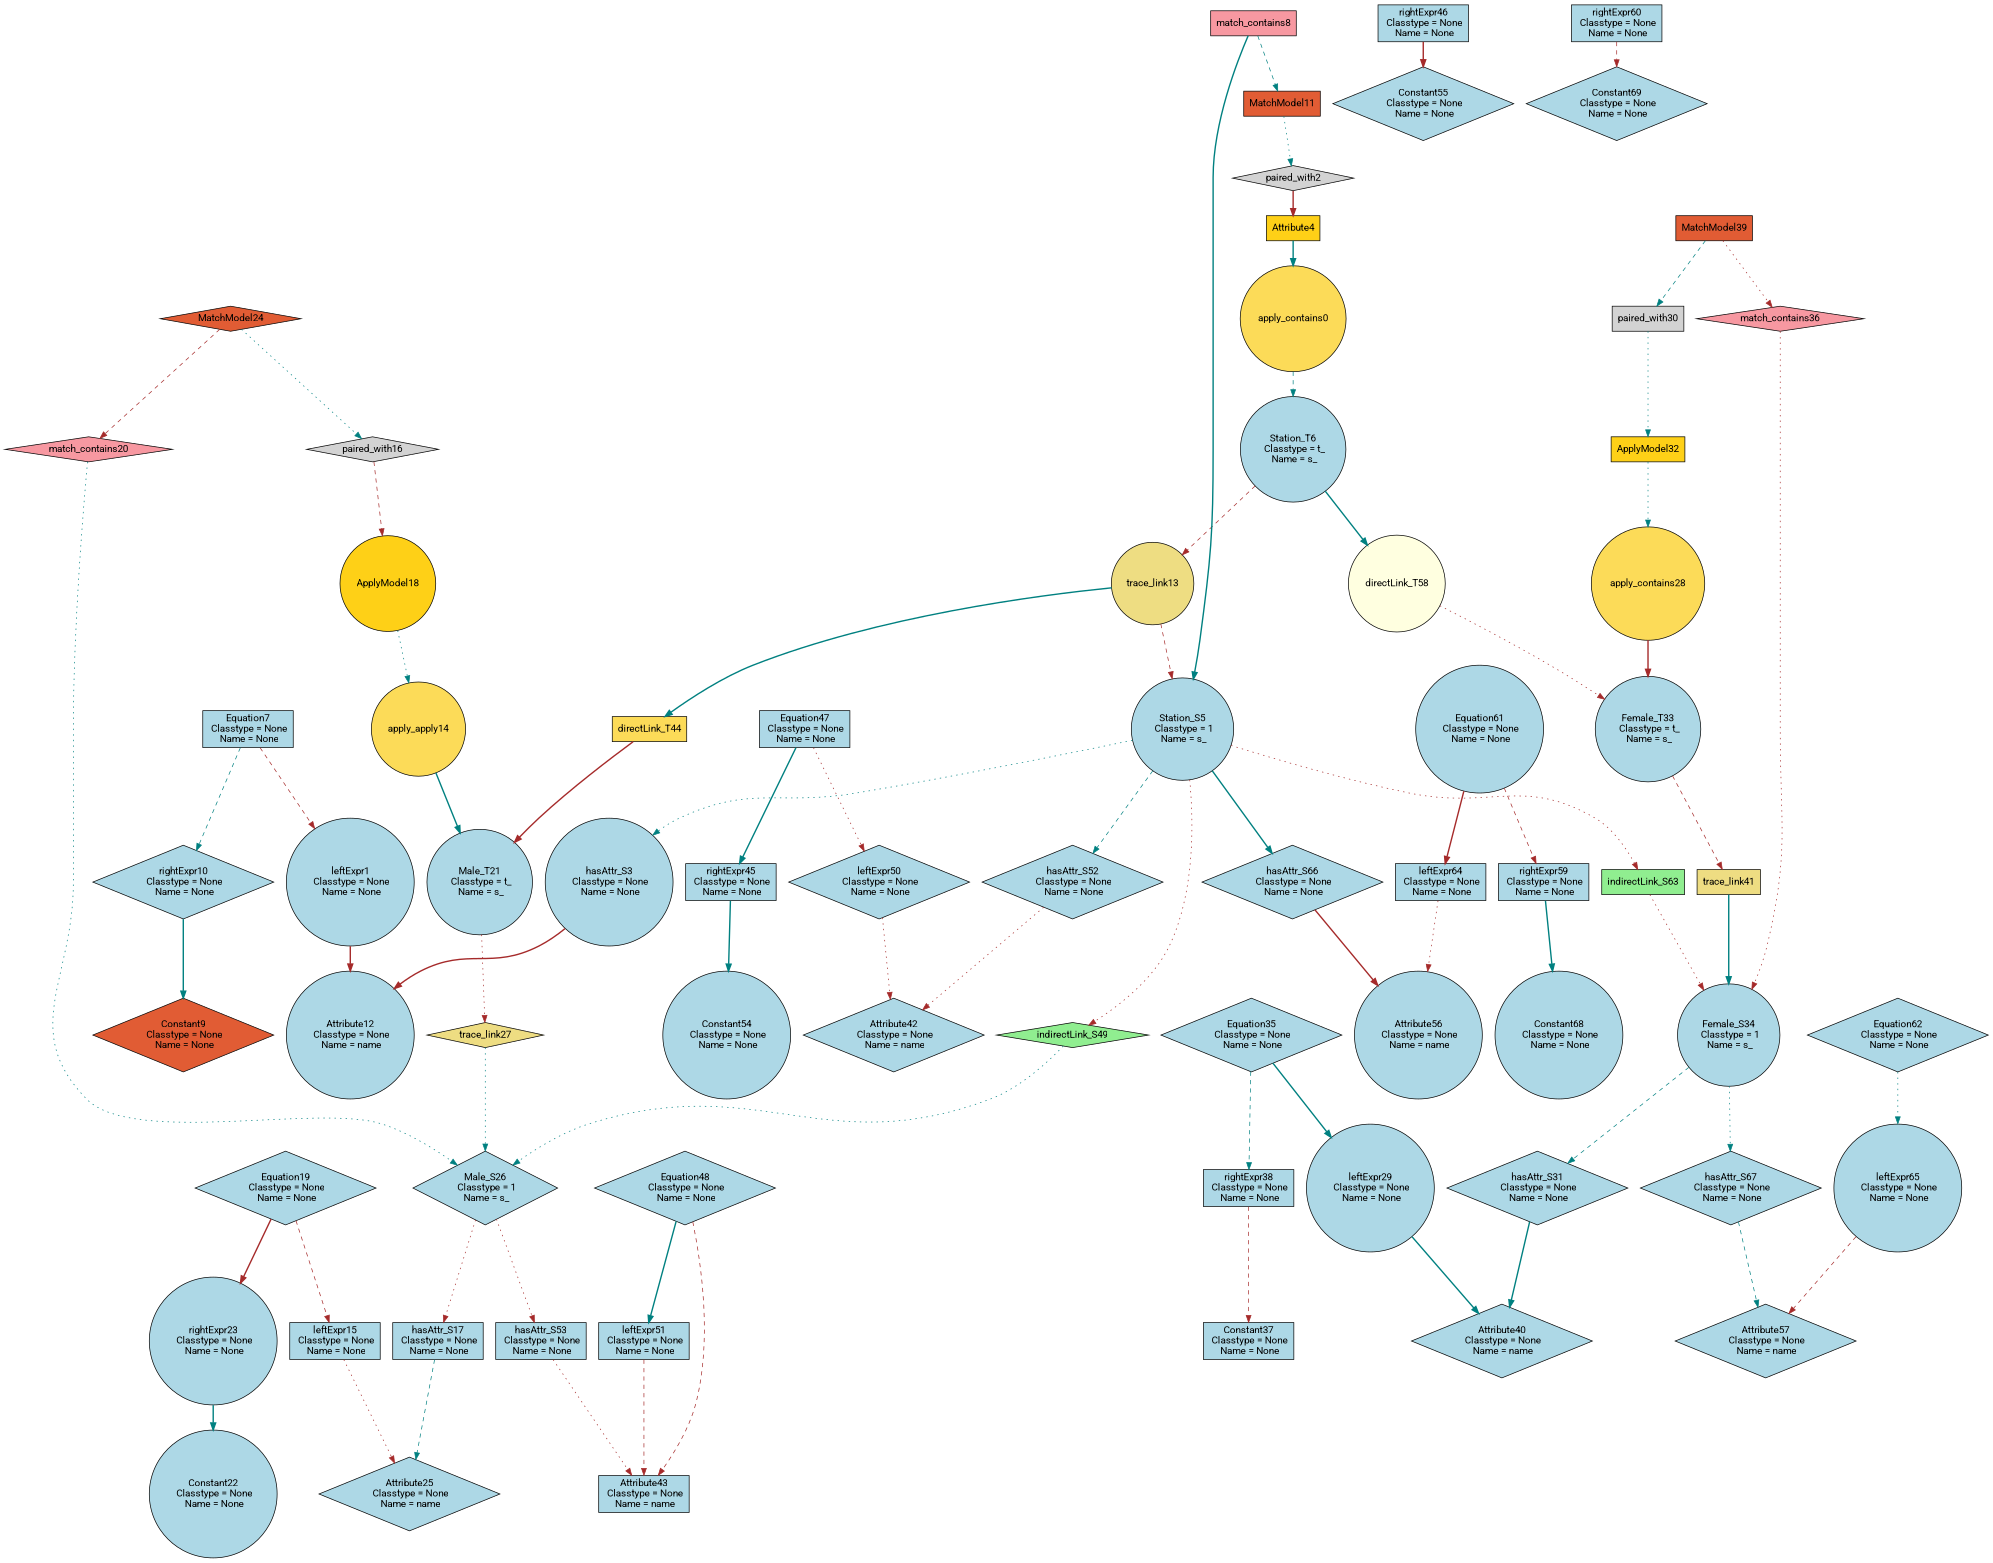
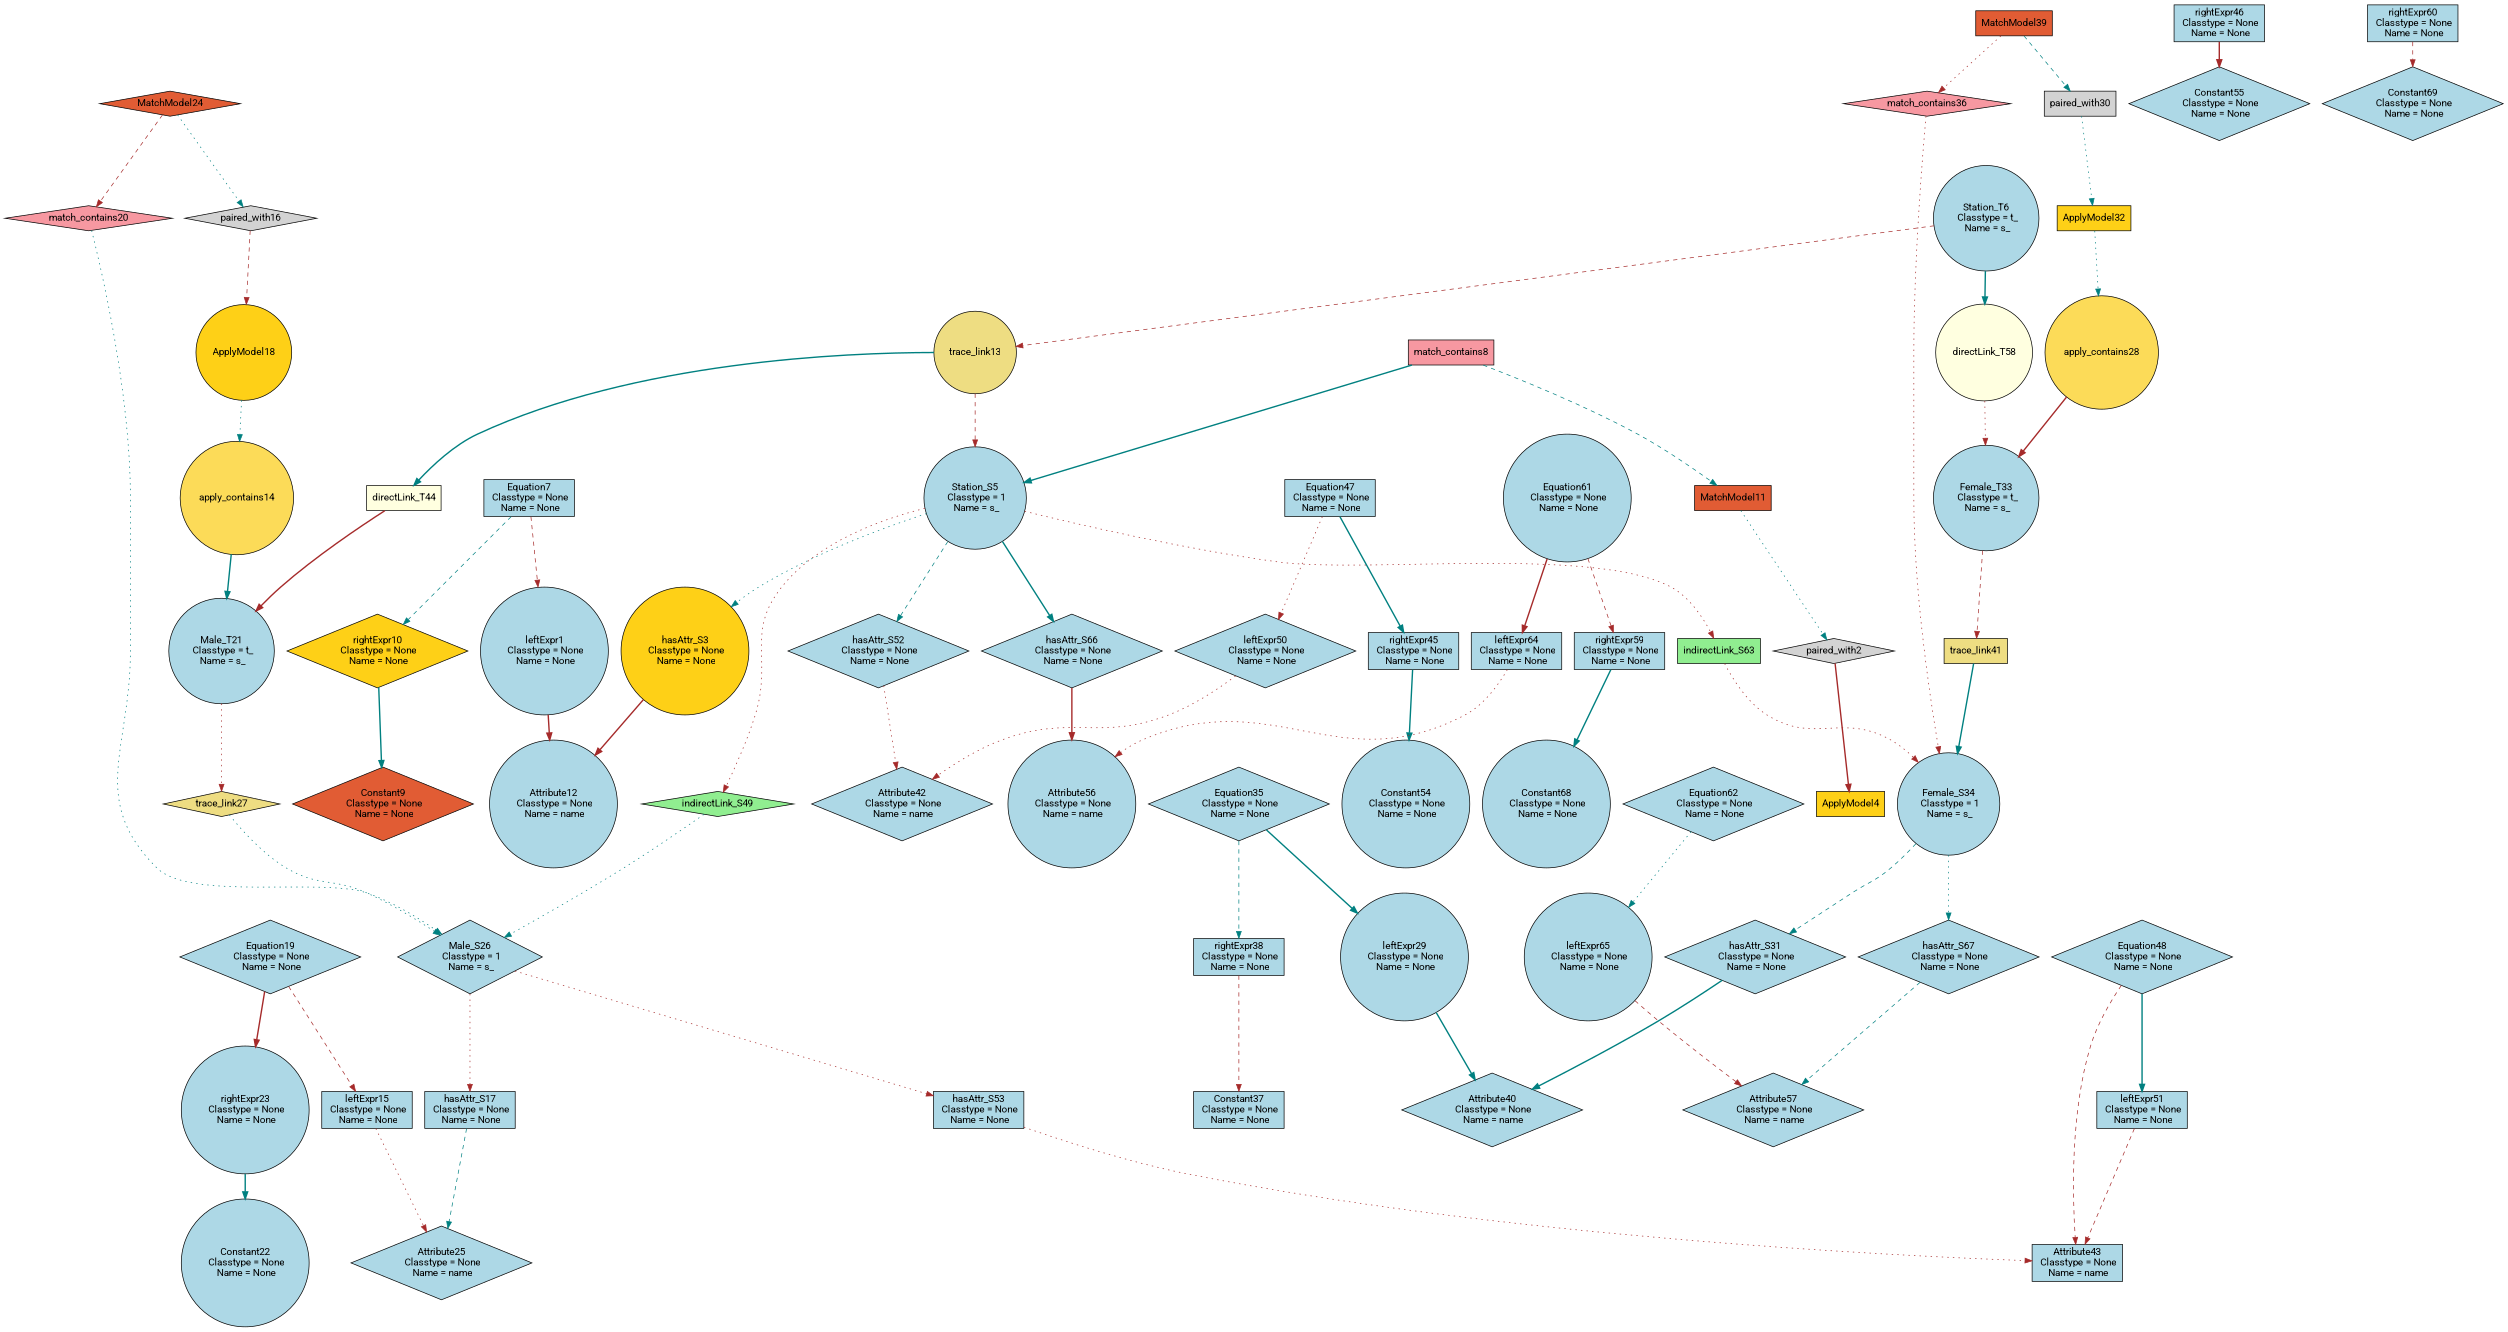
node "Attribute4": label "Attribute4" -> "ApplyModel4"
node "apply_contains0": removed
node "apply_apply14": label "apply_apply14" -> "apply_contains14"
node "directLink_T44": fillcolor #fcdb58 -> lightyellow
node "rightExpr10 Classtype = None Name = None": fillcolor lightblue -> #fed017
node "hasAttr_S3 Classtype = None Name = None": fillcolor lightblue -> #fed017
